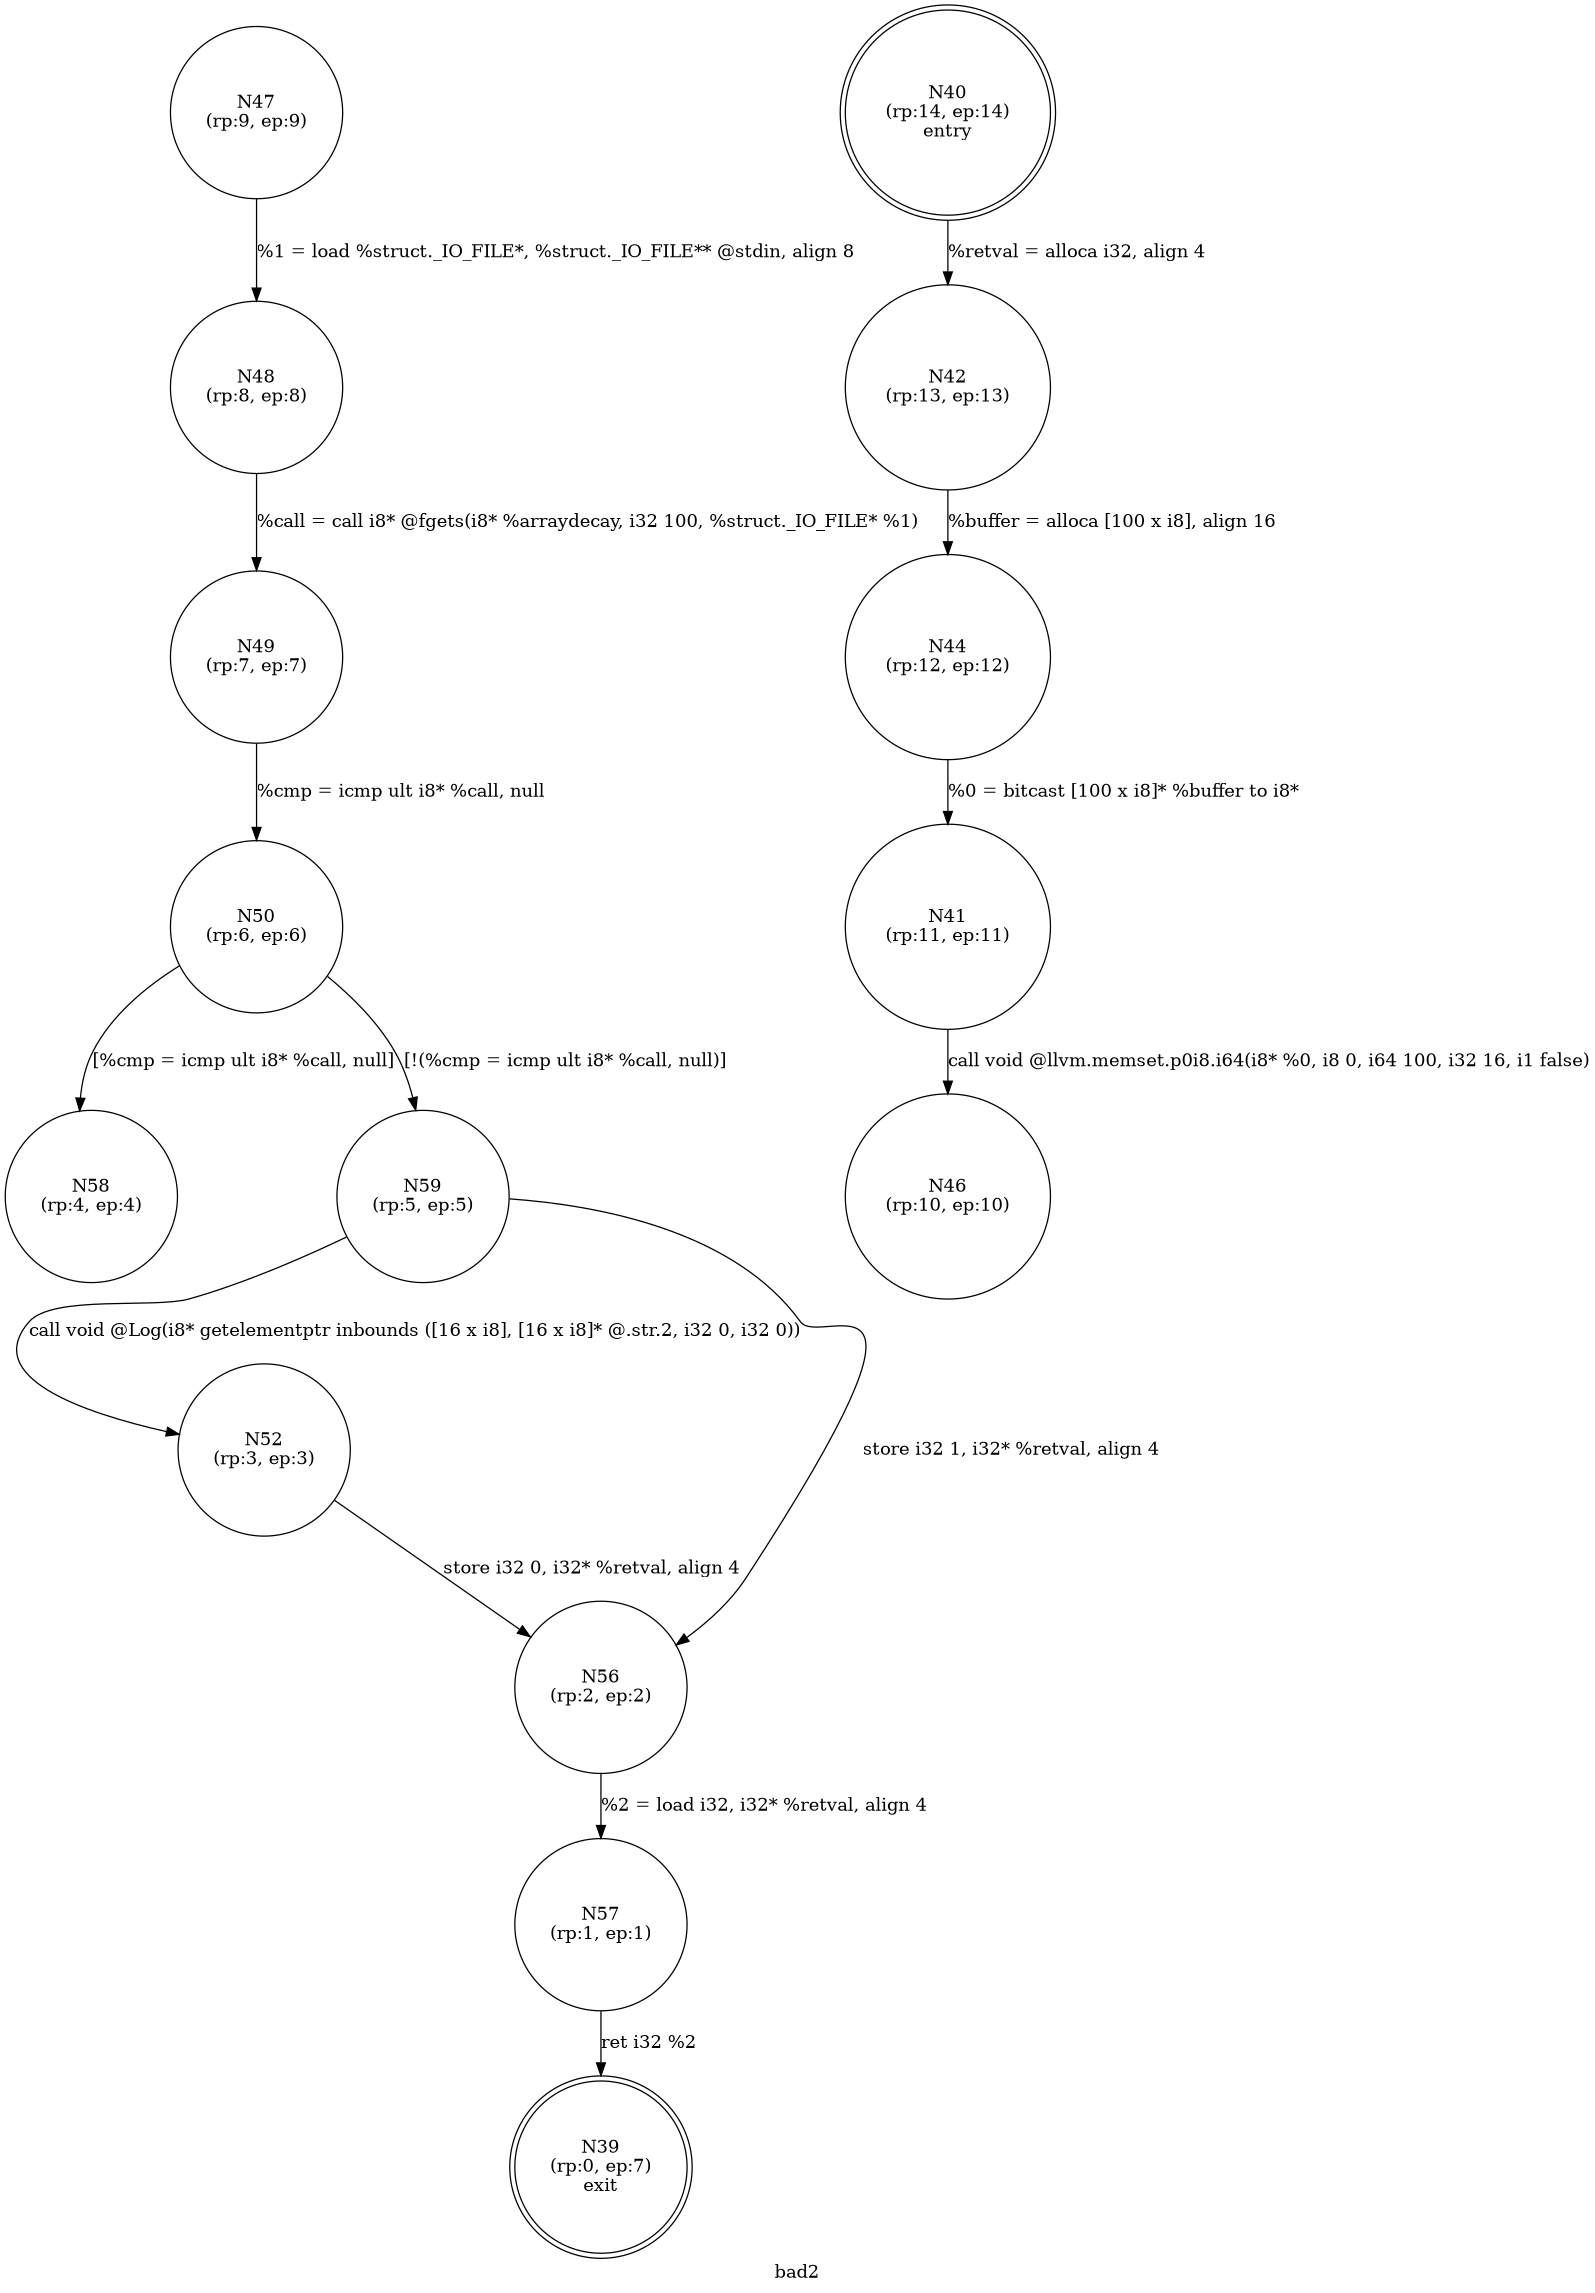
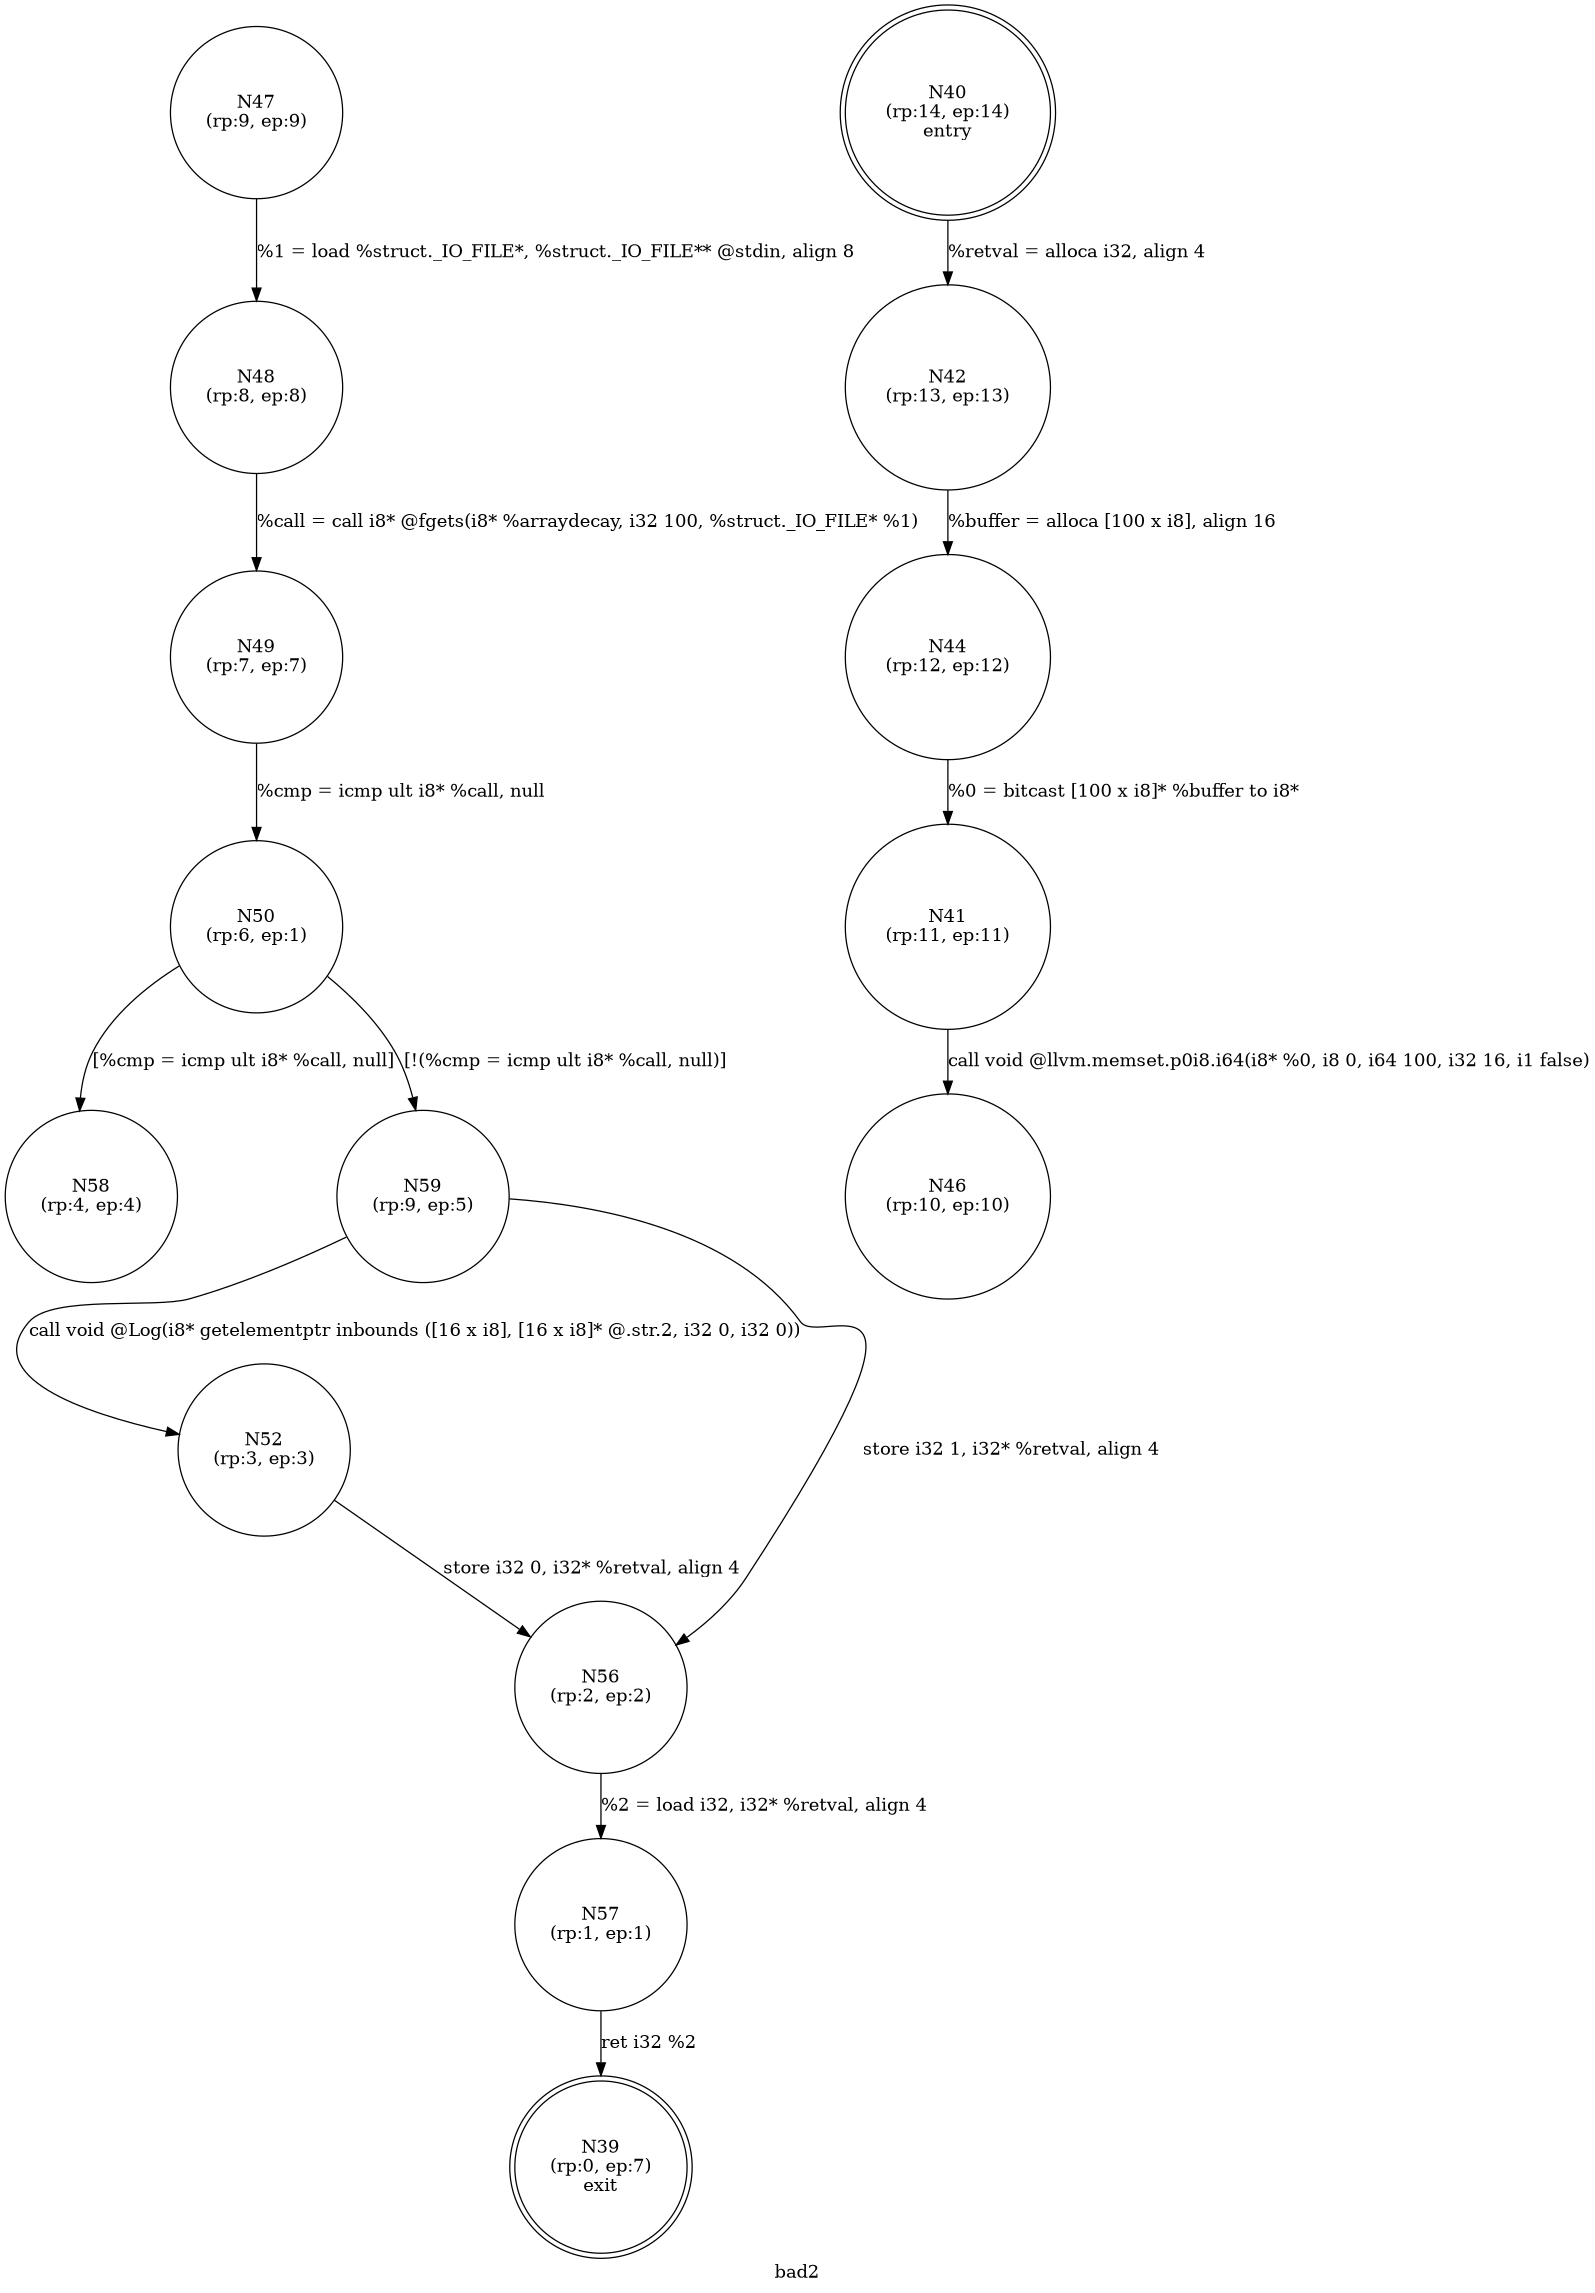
node "N50 (rp:6, ep:6)": label "N50 (rp:6, ep:6)" -> "N50 (rp:6, ep:1)"
node "N59 (rp:5, ep:5)": label "N59 (rp:5, ep:5)" -> "N59 (rp:9, ep:5)"
